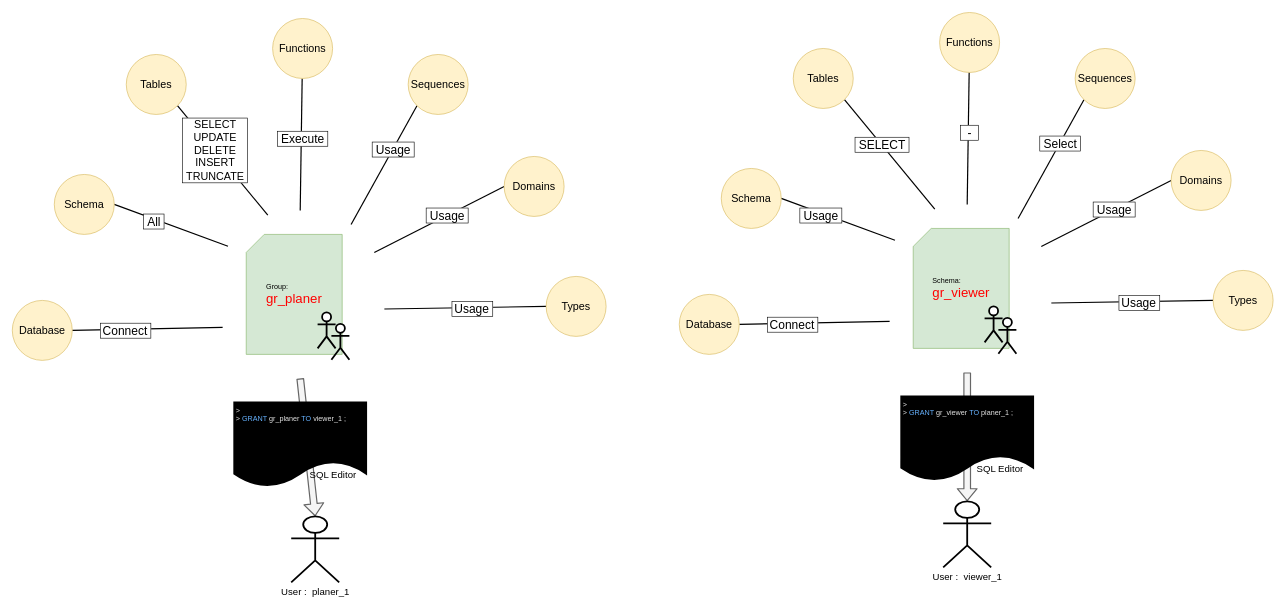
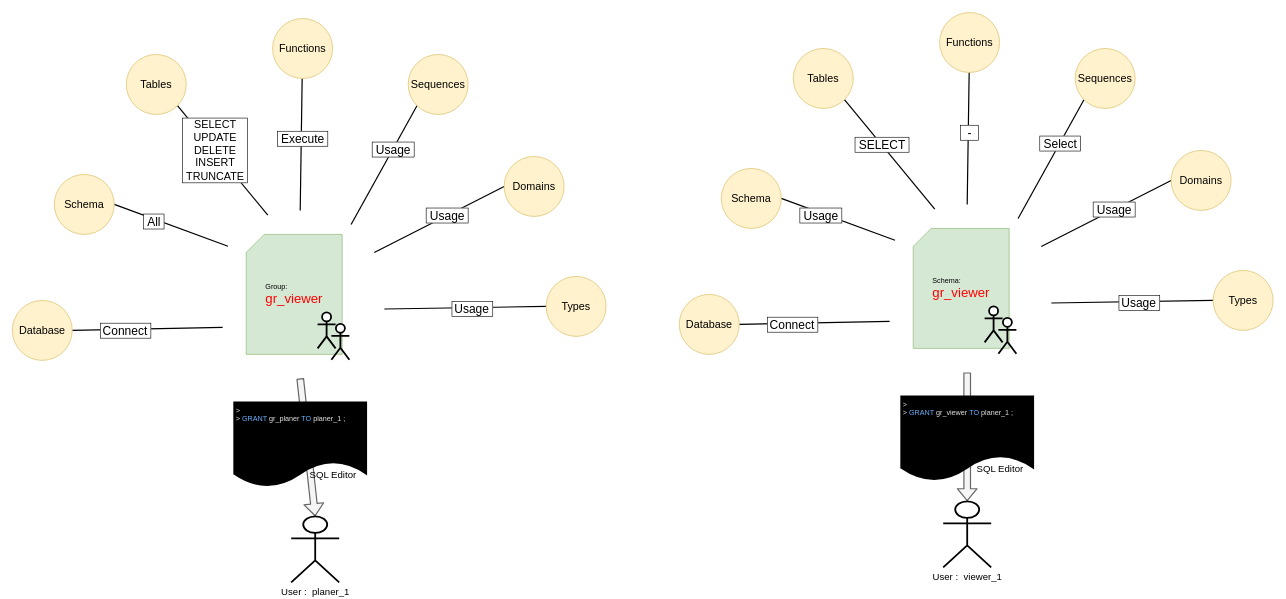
node "Group: gr_planer": label "Group: gr_planer" -> "Group: gr_viewer"
node "> > GRANT gr_planer TO viewer_1 ;": label "> > GRANT gr_planer TO viewer_1 ;" -> "> > GRANT gr_planer TO planer_1 ;"
